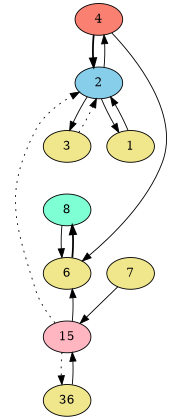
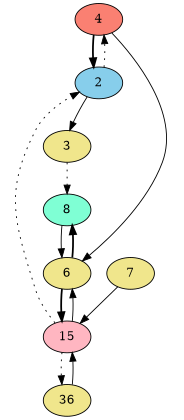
edge "2" -> "4": style solid -> dotted
edge "3" -> "2": now "3" -> "8"
node "1": removed
edge "6" -> "15": added
